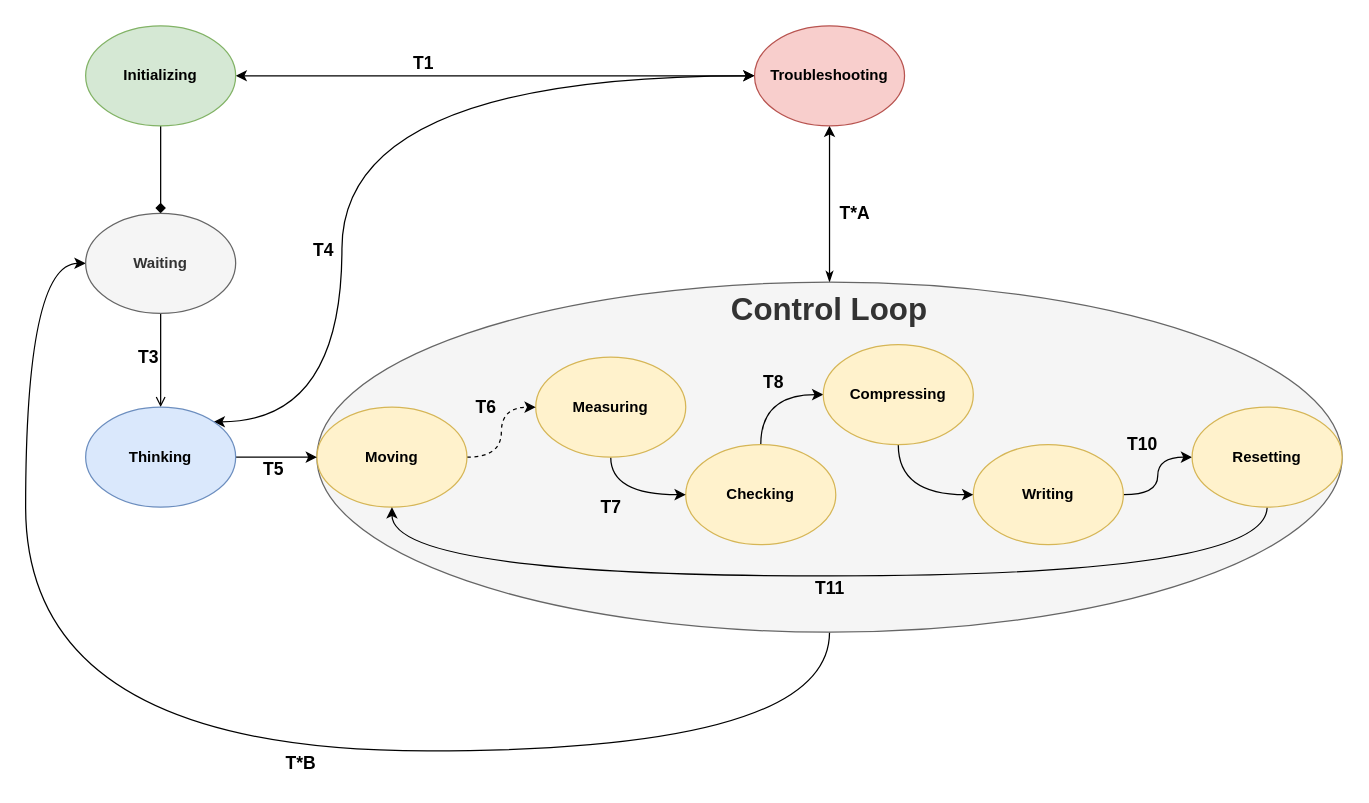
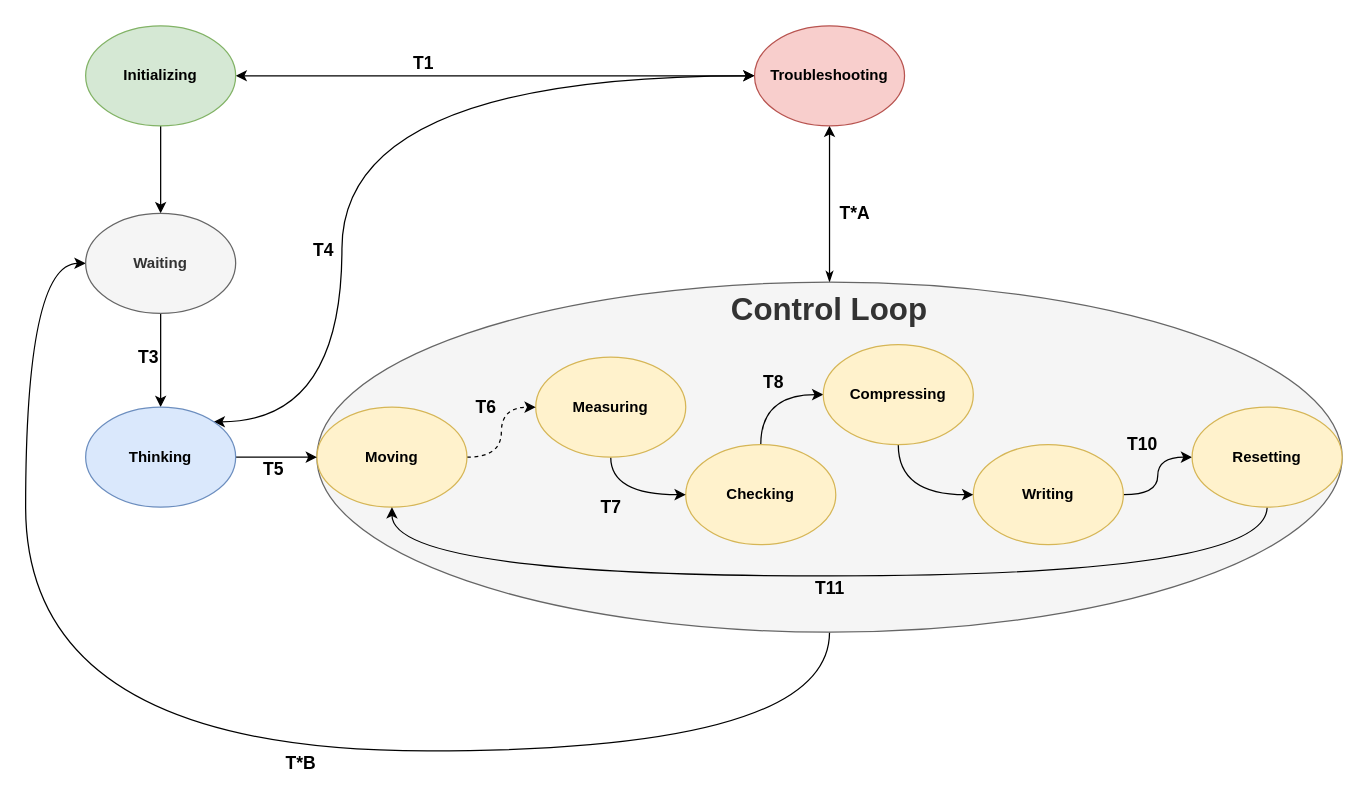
edge "Initializing" -> "Waiting": arrowhead diamond -> classic
edge "Waiting" -> "Thinking": arrowhead open -> classic
